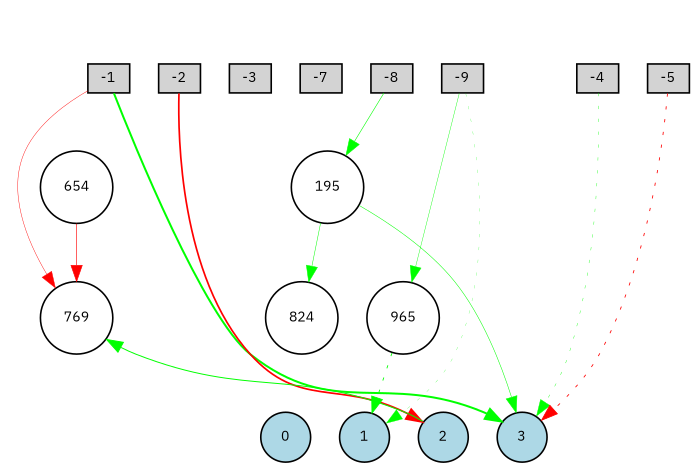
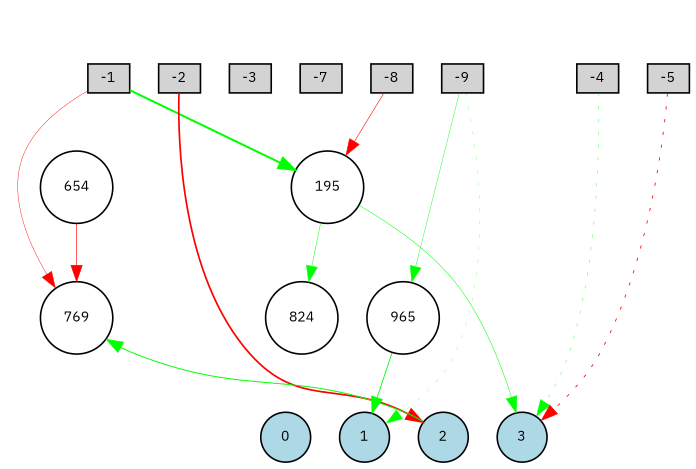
edge "-8" -> "195": color green -> red
edge "-1" -> "3": now "-1" -> "195"
edge "965" -> "1": style dotted -> solid
